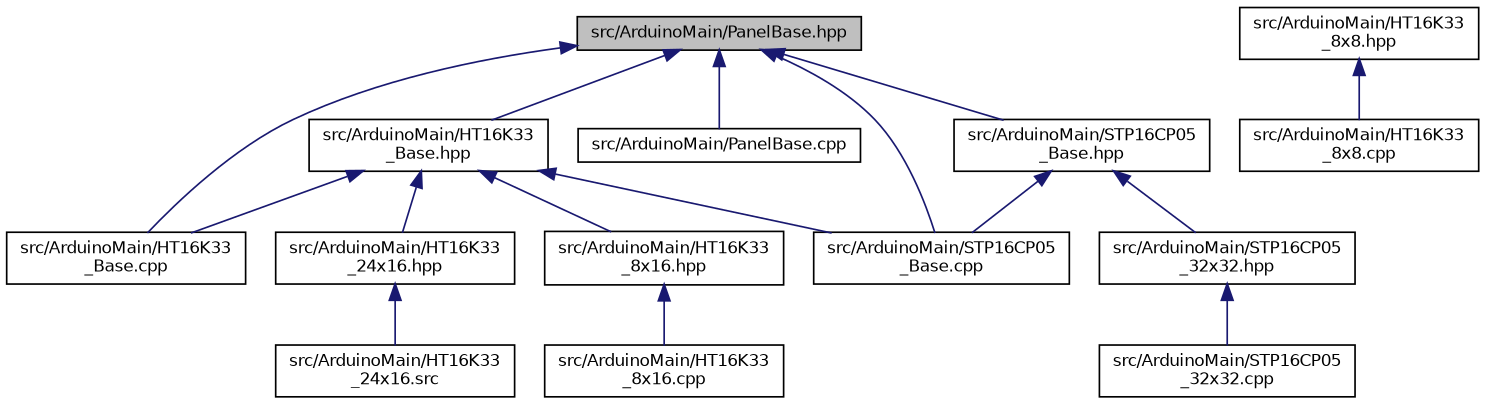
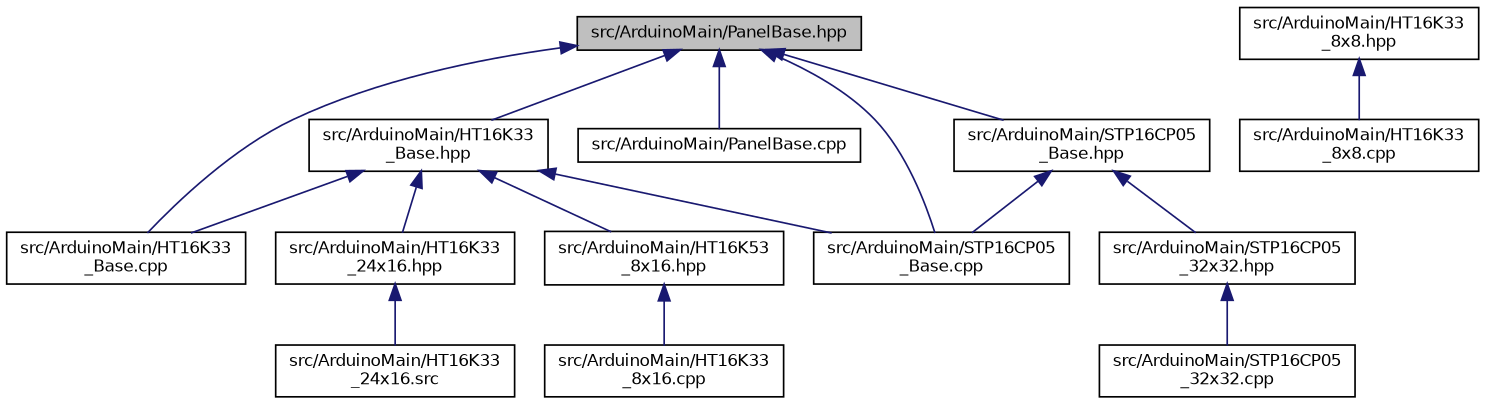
node "src/ArduinoMain/HT16K33 _8x16.hpp": label "src/ArduinoMain/HT16K33 _8x16.hpp" -> "src/ArduinoMain/HT16K53 _8x16.hpp"
